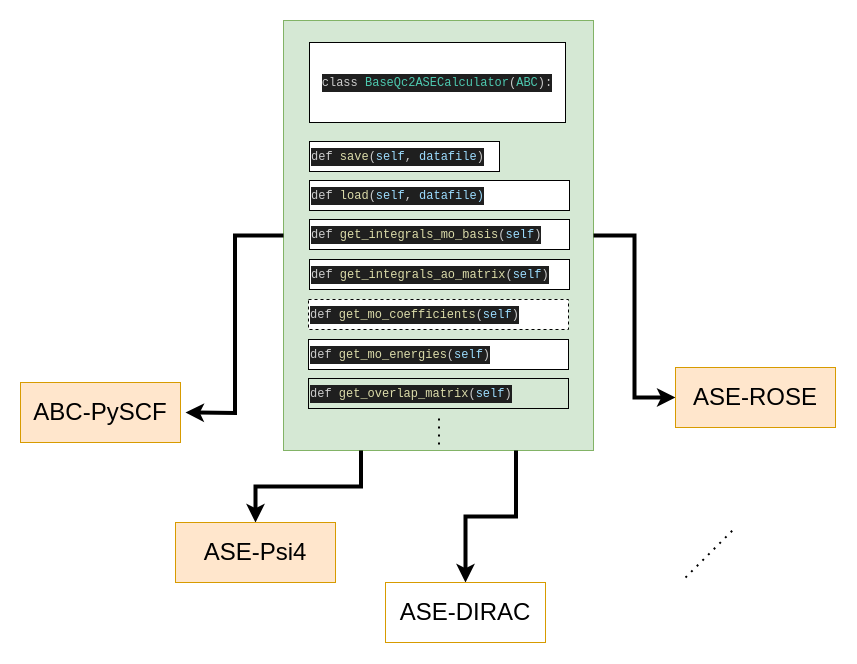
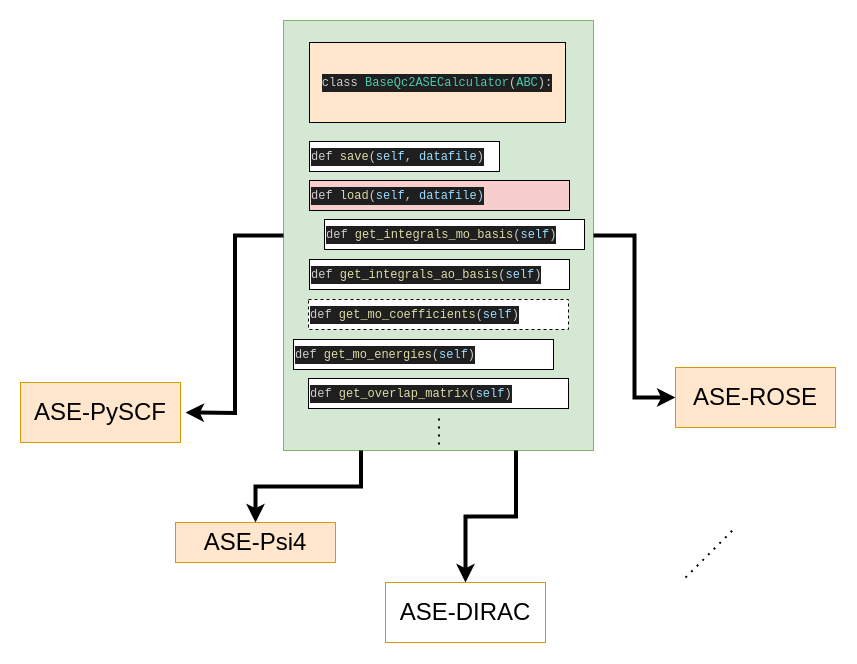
node "class BaseQc2ASECalculator(ABC):": fillcolor #ffffff -> #ffe6cc
node "def load(self, datafile)": fillcolor #ffffff -> #f8cecc
node "def get_integrals_mo_basis(self)": moved (440, 235) -> (455, 235)
node "def get_integrals_ao_matrix(self)": label "def get_integrals_ao_matrix(self)" -> "def get_integrals_ao_basis(self)"
node "def get_mo_energies(self)": moved (439, 355) -> (424, 355)
node "def get_overlap_matrix(self)": fillcolor #d5e8d4 -> #ffffff
node "ABC-PySCF": label "ABC-PySCF" -> "ASE-PySCF"
node "ASE-Psi4": size 160x60 -> 160x40
